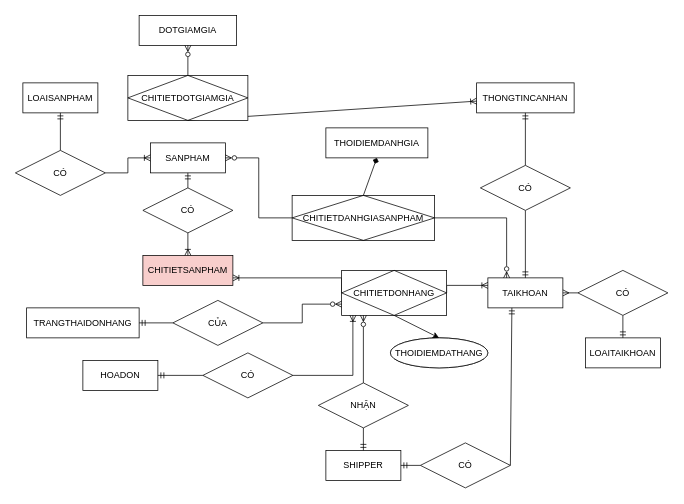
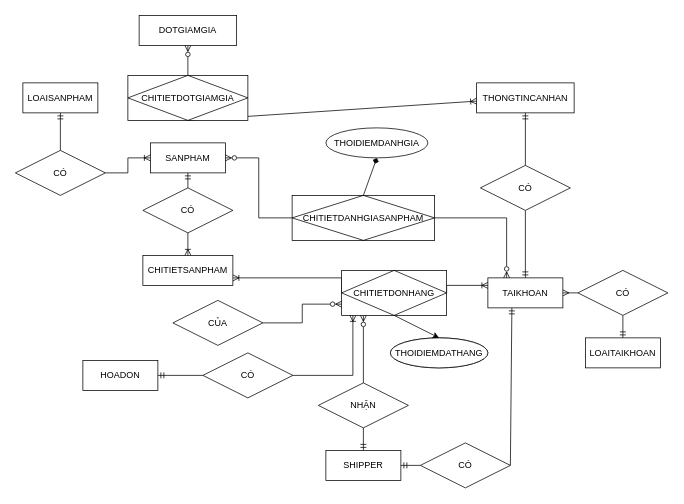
node "THOIDIEMDANHGIA": shape rectangle -> ellipse
node "CHITIETSANPHAM": fillcolor #f8cecc -> #ffffff
node "TRANGTHAIDONHANG": removed
edge "CỦA" -> "TRANGTHAIDONHANG": removed
